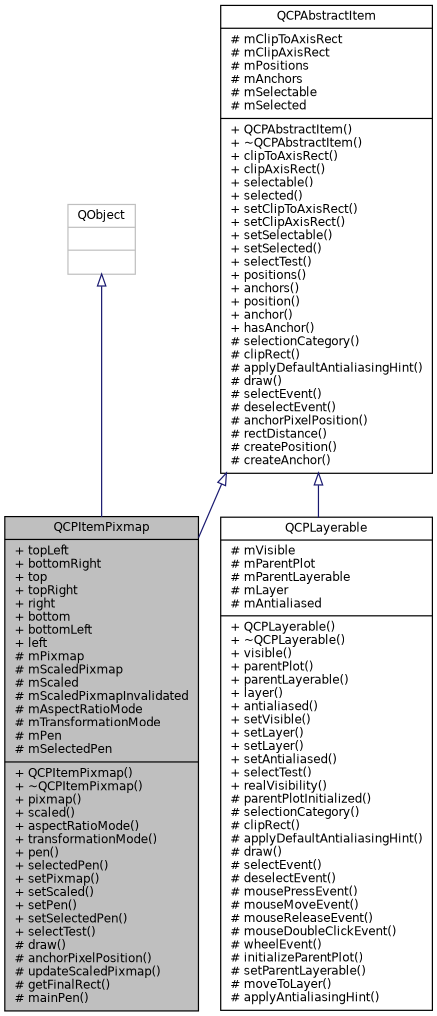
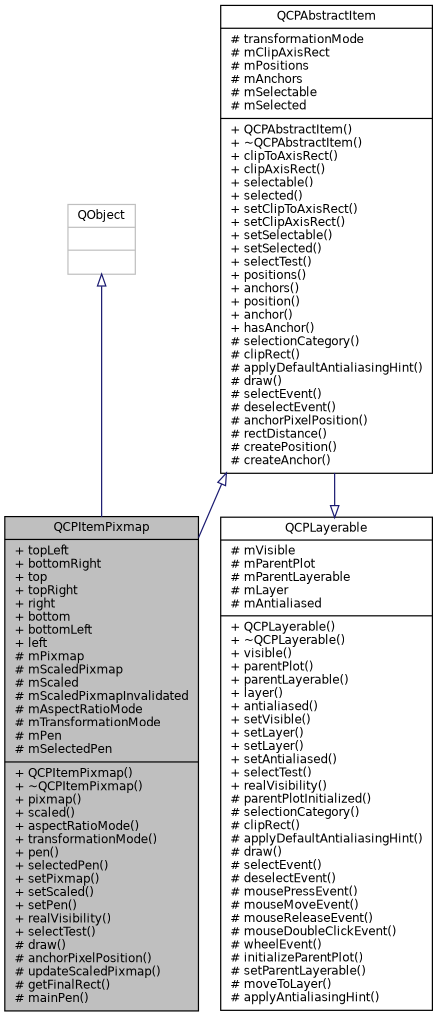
node "QCPAbstractItem": text "# mClipToAxisRect" -> "# transformationMode"
edge "QCPLayerable" -> "QCPAbstractItem": reversed
node "QCPItemPixmap": text "+ setSelectedPen()" -> "+ realVisibility()"
